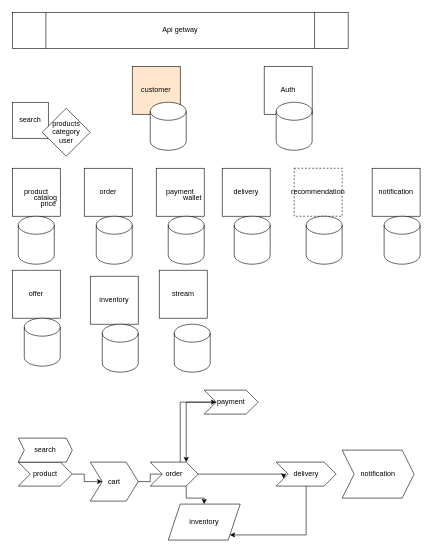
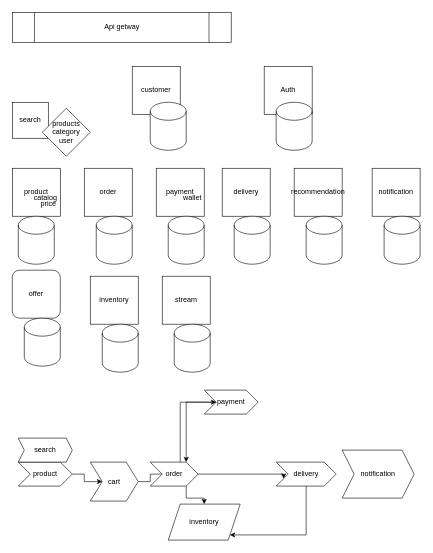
node "Api getway": size 336x36 -> 219x30
node "customer": fillcolor #ffe6cc -> #ffffff
node "recommendation": style dashed -> solid
node "offer": shape rectangle -> rounded rectangle
node "stream": moved (183, 294) -> (186, 300)
